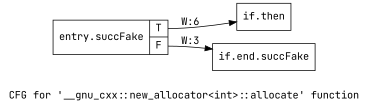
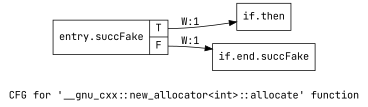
edge "entry.succFake" -> "if.then": label "W:6" -> "W:1"
edge "entry.succFake" -> "if.end.succFake": label "W:3" -> "W:1"
